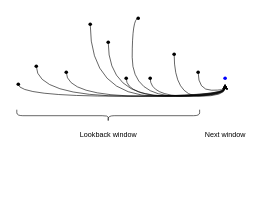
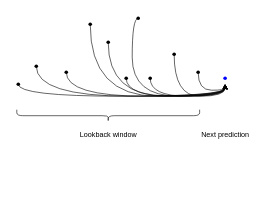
node "Next window": label "Next window" -> "Next prediction"
